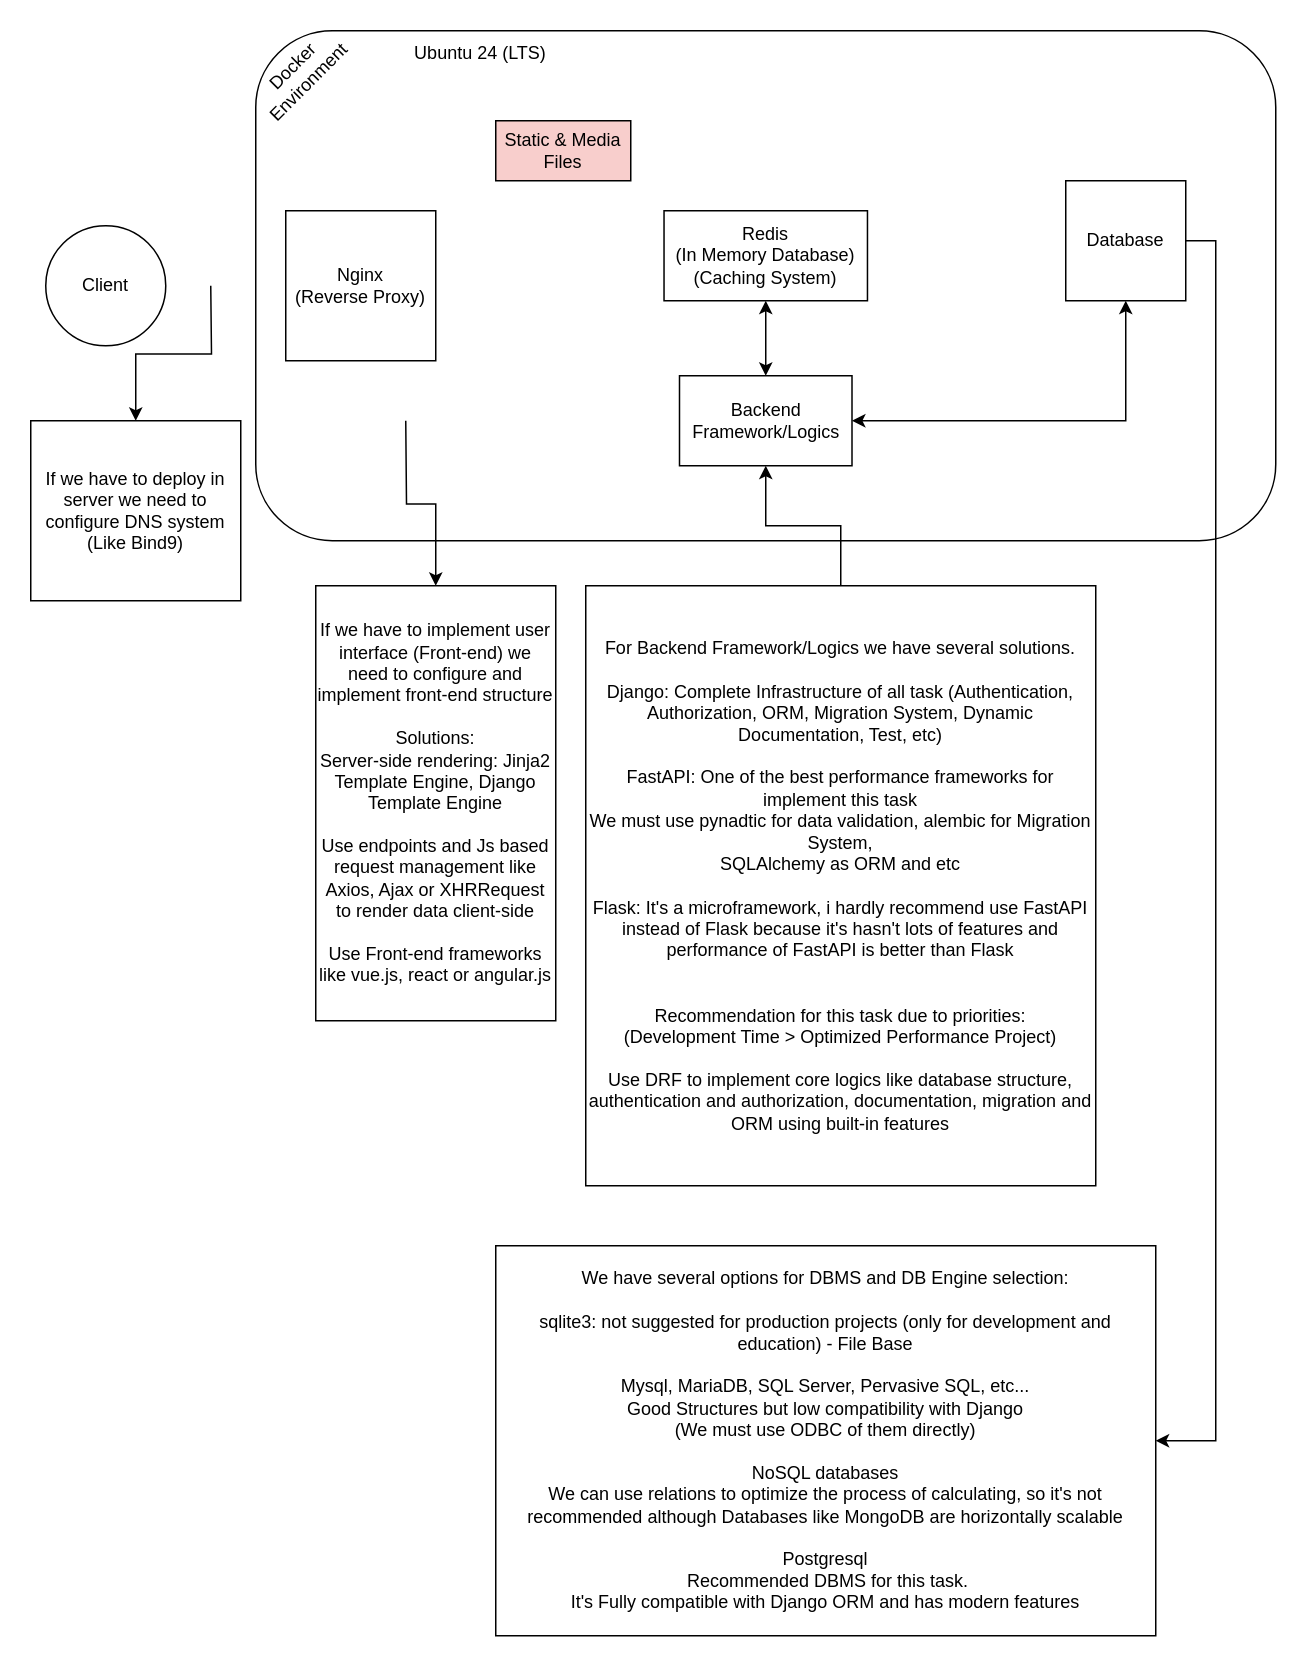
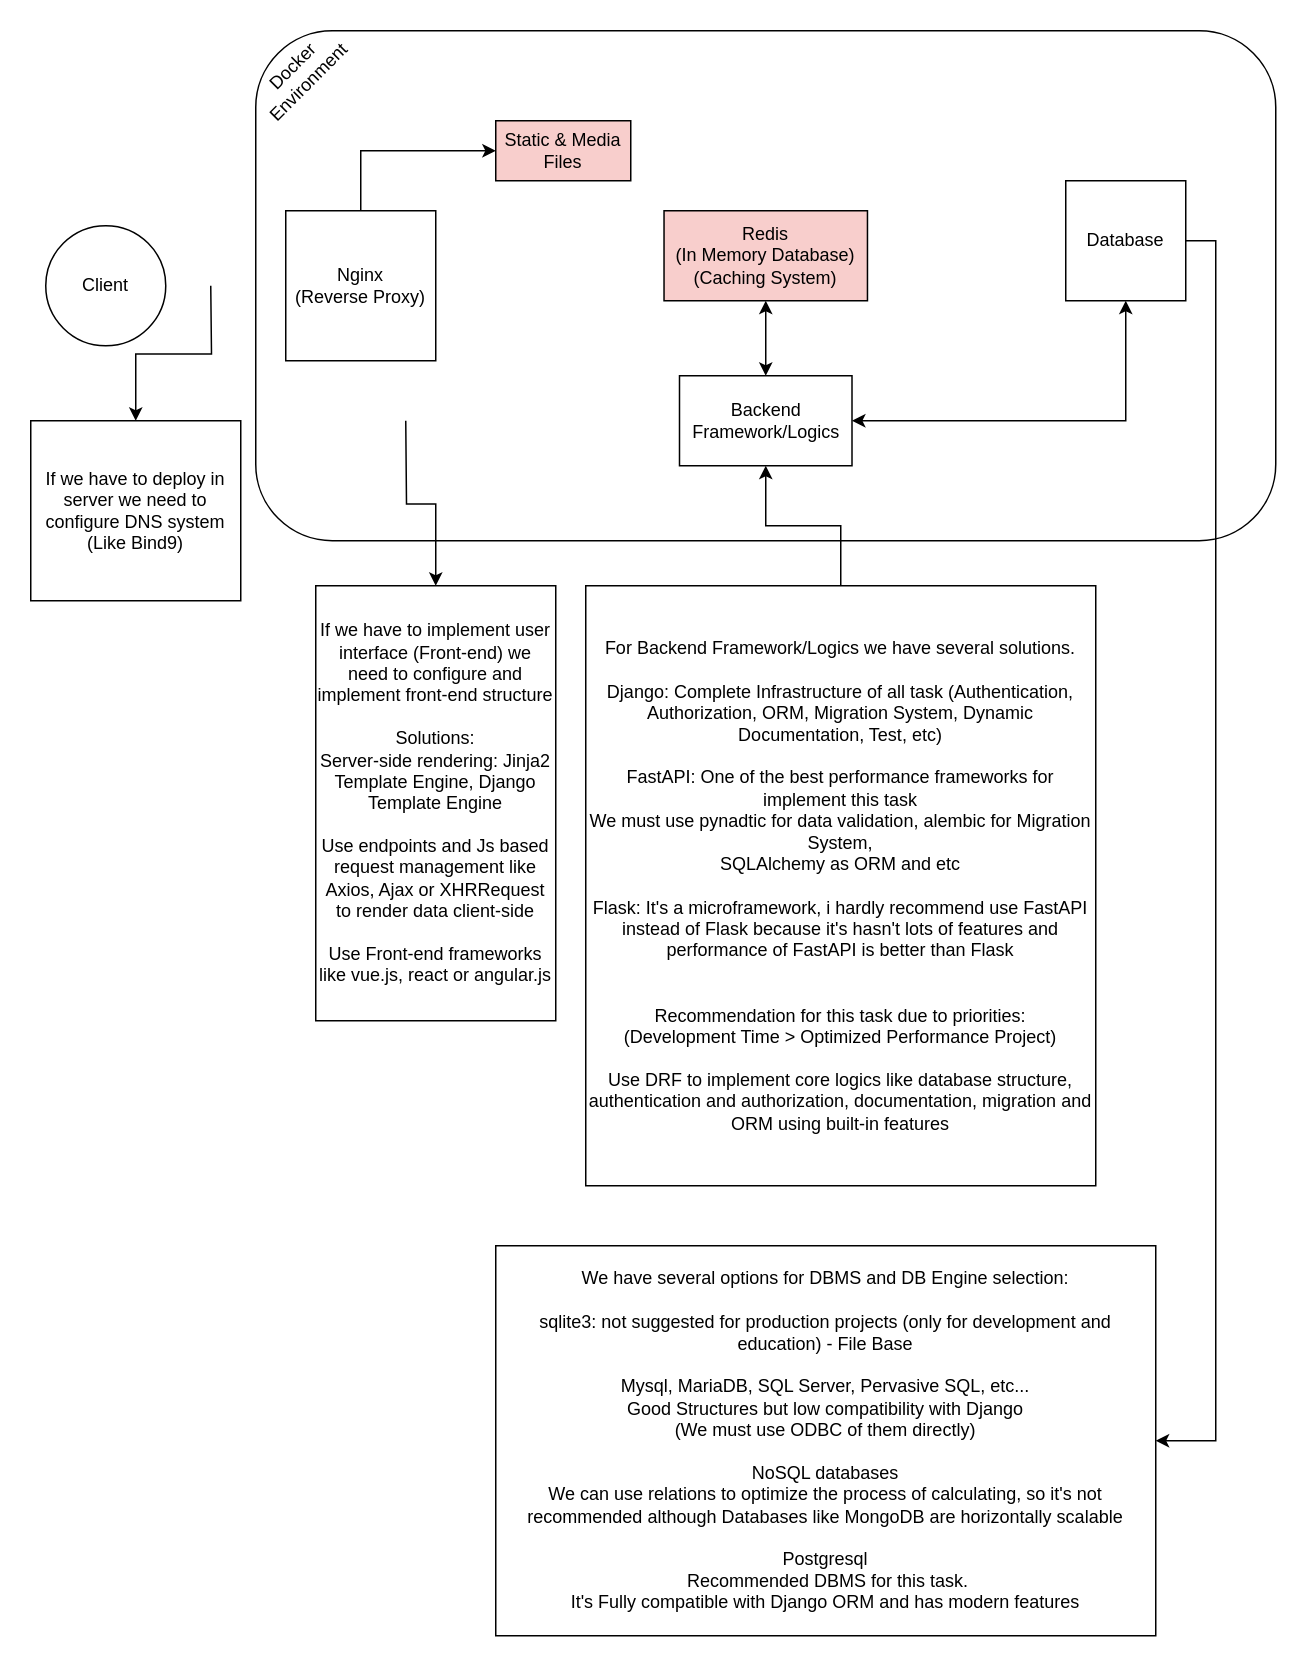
node "Ubuntu 24 (LTS)": removed
edge "Nginx (Reverse Proxy)" -> "Static & Media Files": added
node "Redis (In Memory Database) (Caching System)": fillcolor #ffffff -> #f8cecc
